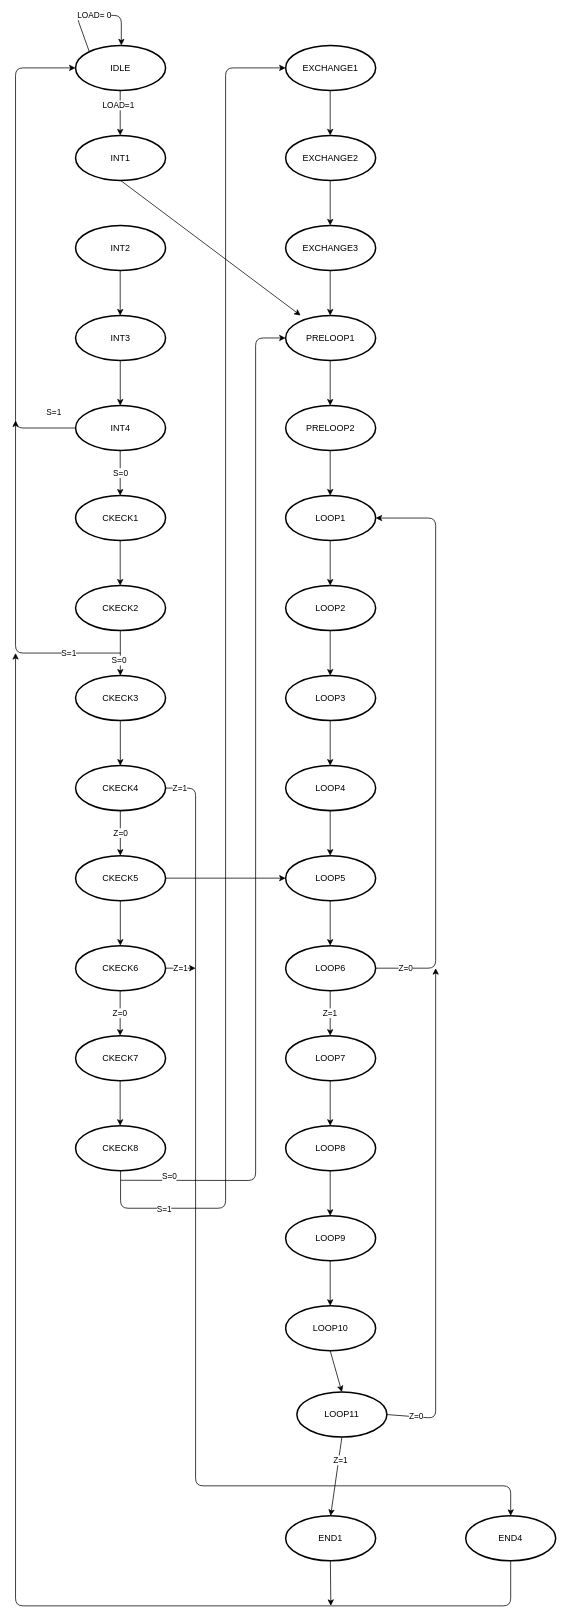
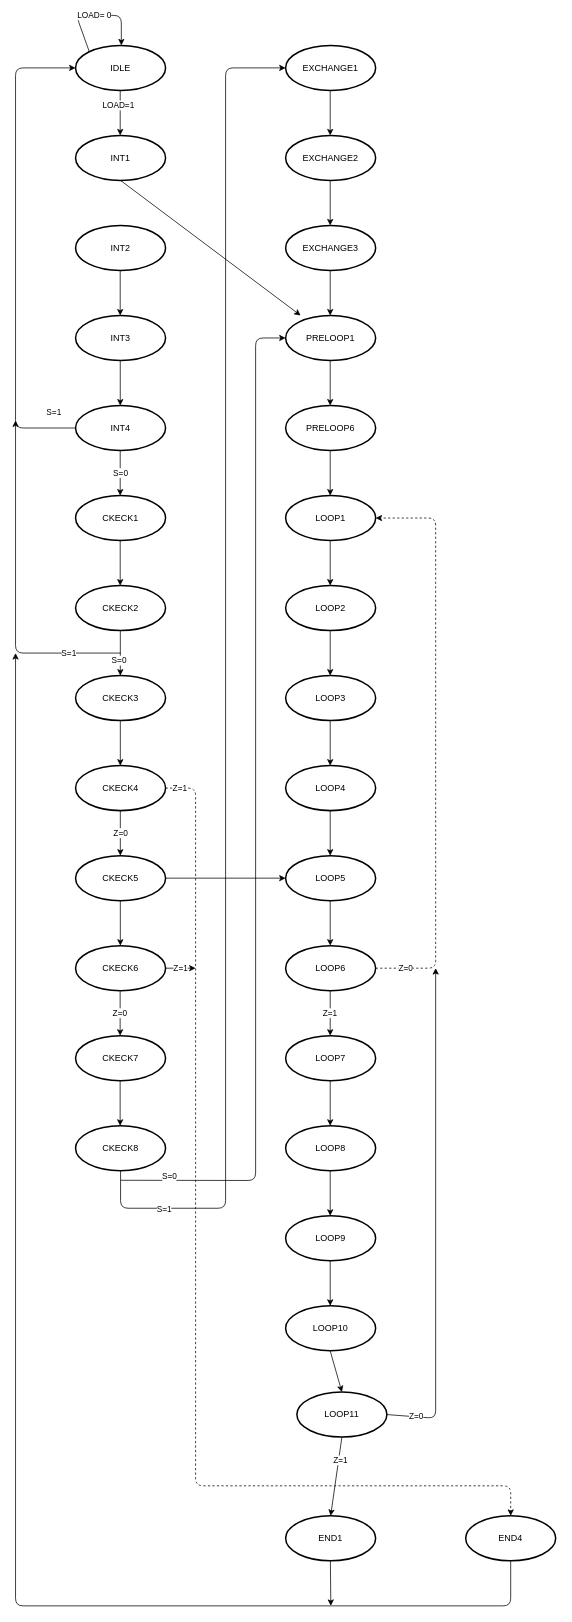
node "PRELOOP2": label "PRELOOP2" -> "PRELOOP6"
edge "LOOP6" -> "LOOP1": style solid -> dashed
edge "CKECK4" -> "END4": style solid -> dashed
